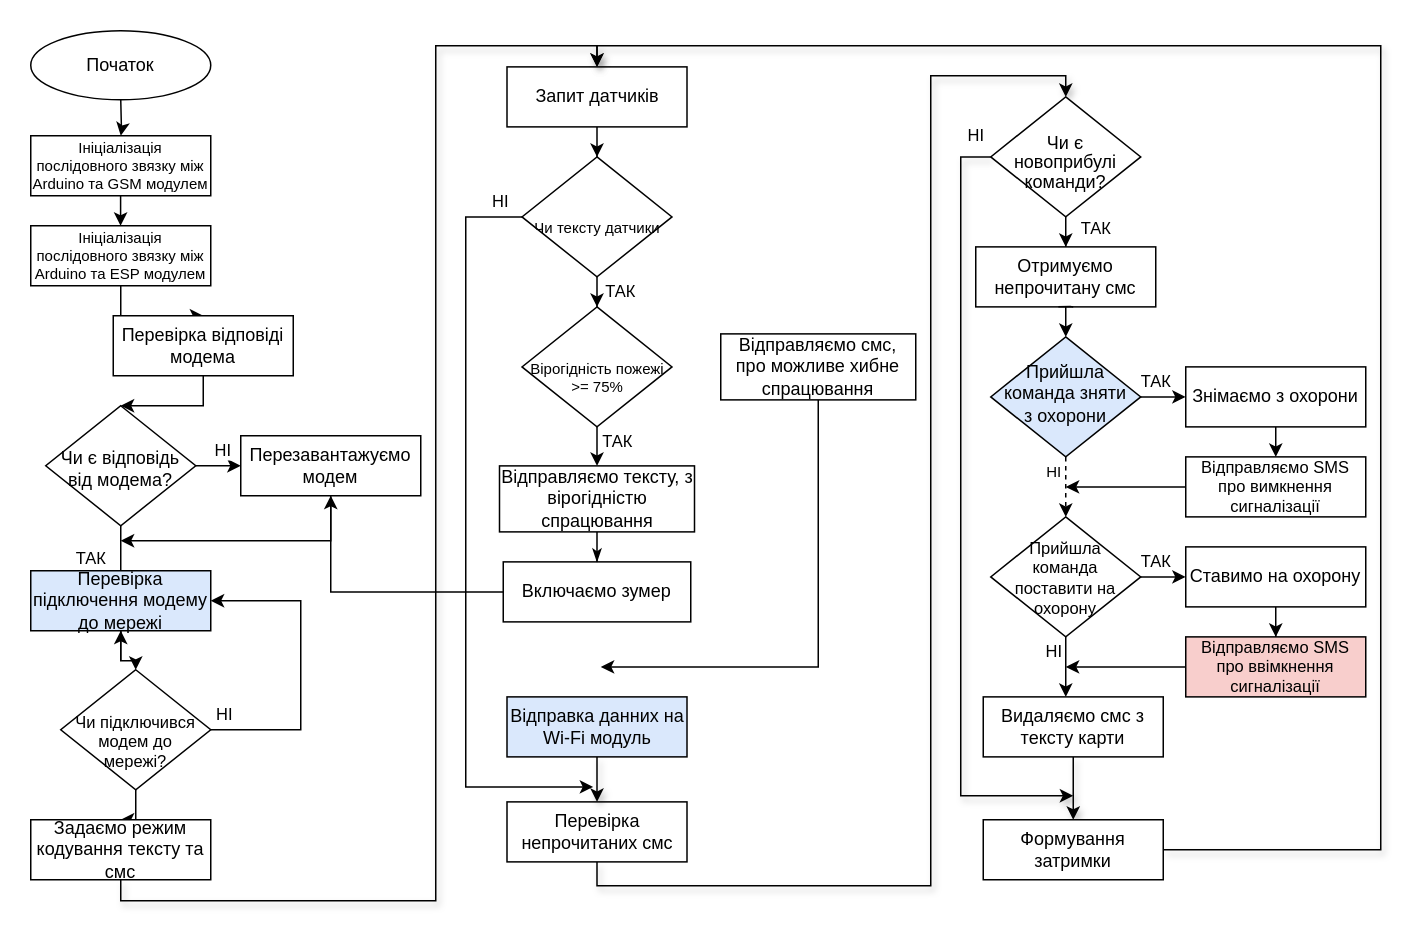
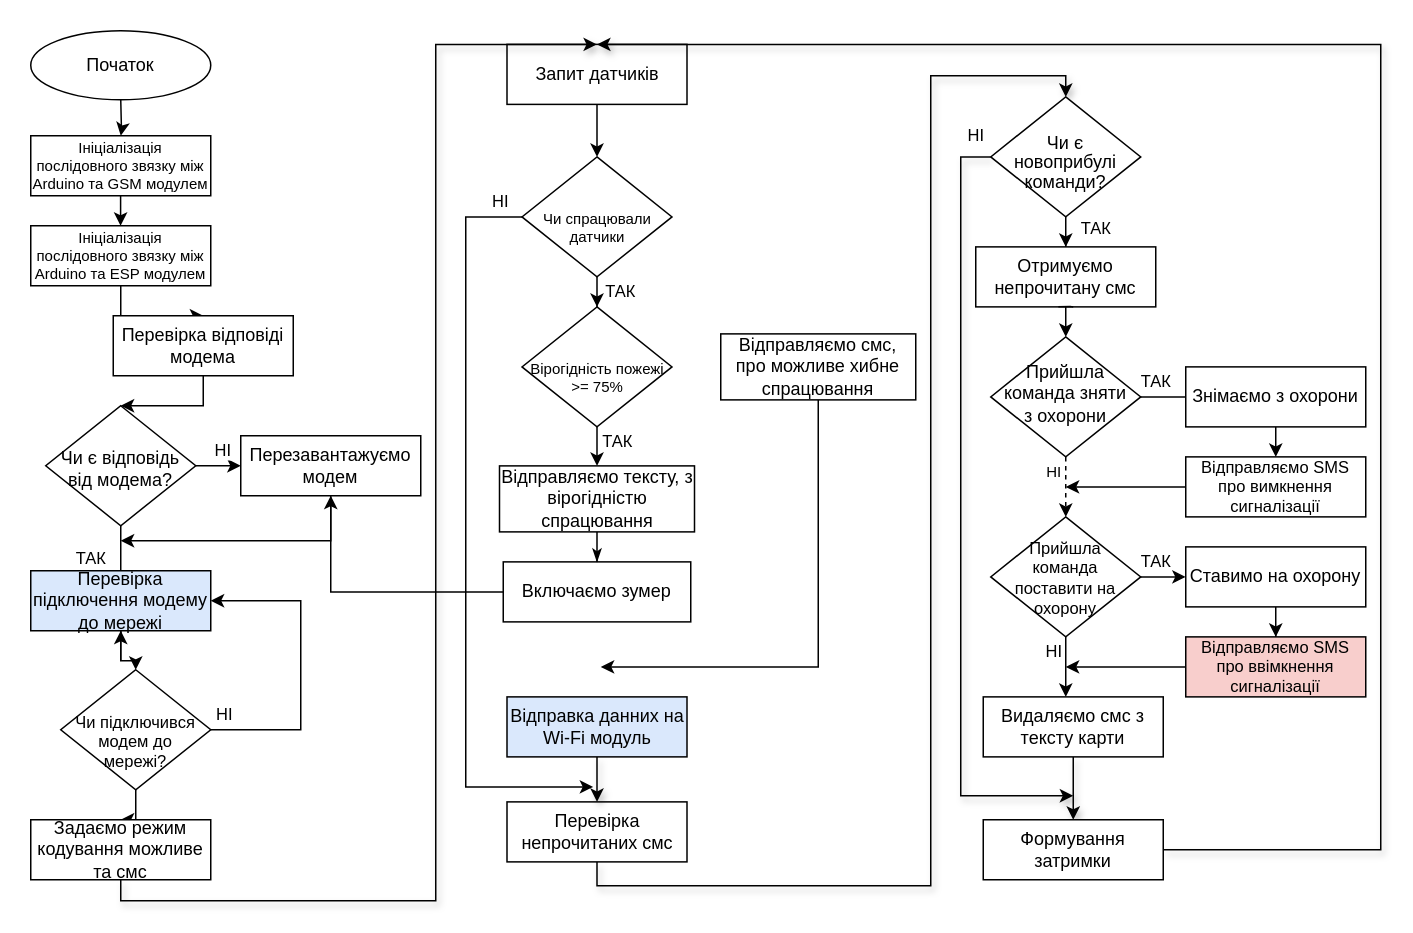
node "Запит датчиків": moved (597, 97) -> (597, 74)
node "Чи тексту датчики": label "Чи тексту датчики" -> "Чи спрацювали датчики"
node "Прийшла команда зняти з охорони": fillcolor #dae8fc -> #ffffff
edge "Прийшла команда зняти з охорони" -> "Знімаємо з охорони": arrowhead classic -> none
node "Задаємо режим кодування тексту та смс": label "Задаємо режим кодування тексту та смс" -> "Задаємо режим кодування можливе та смс"
